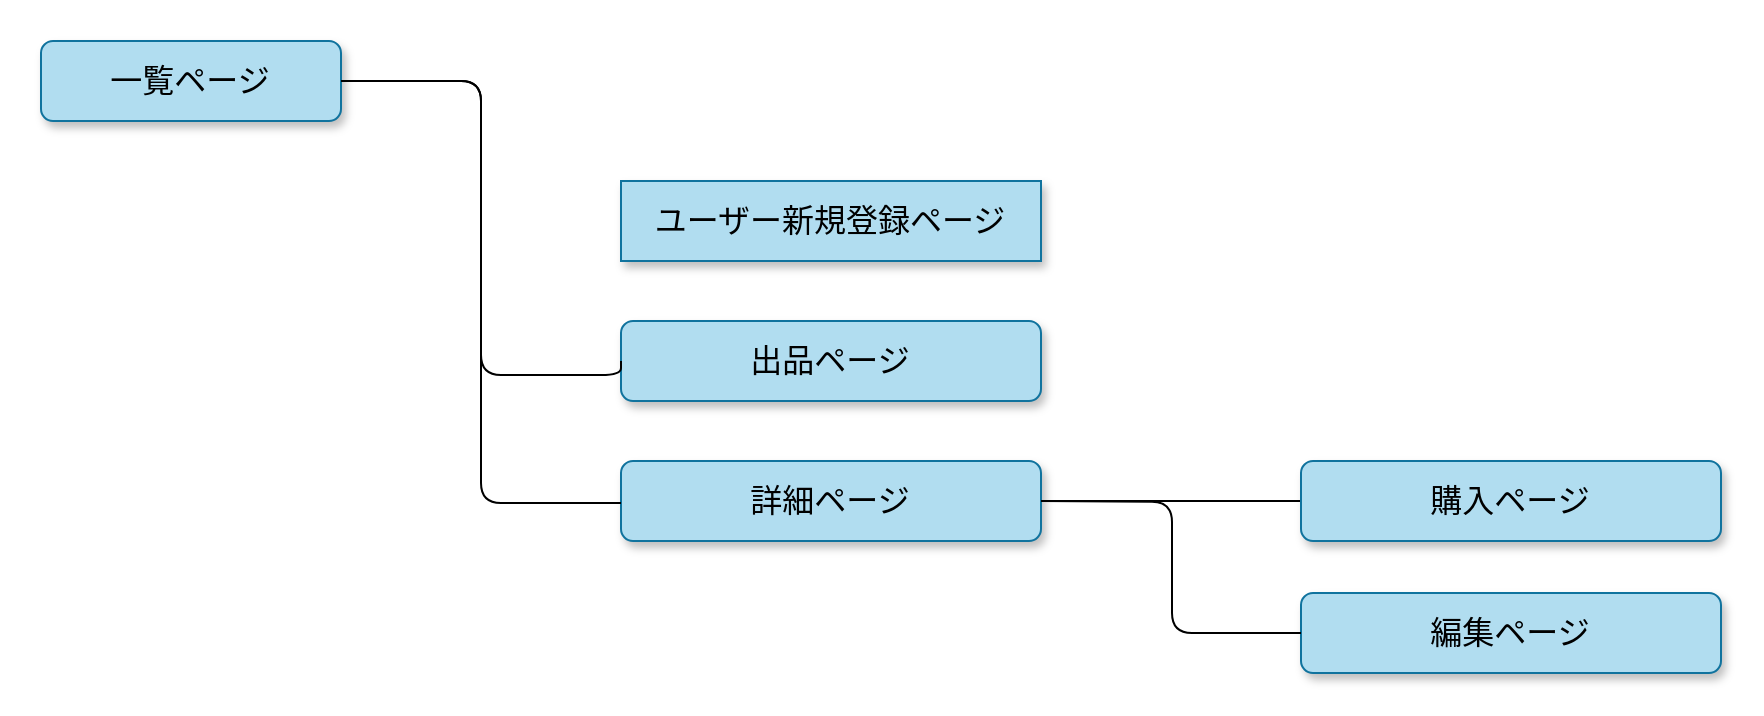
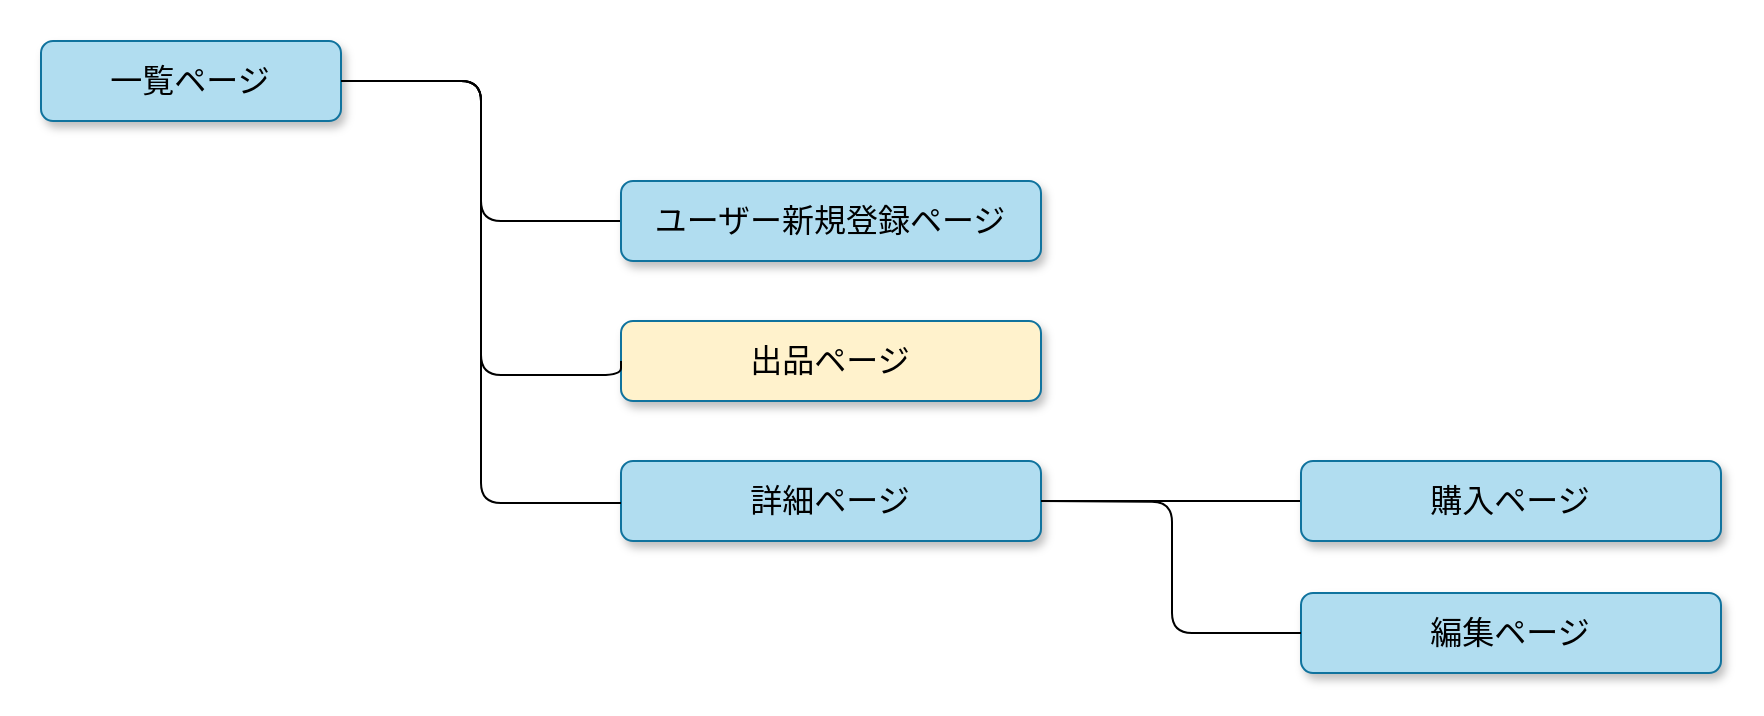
edge "一覧ページ" -- "ユーザー新規登録ページ": added
node "ユーザー新規登録ページ": shape rectangle -> rounded rectangle
node "出品ページ": fillcolor #b1ddf0 -> #fff2cc
